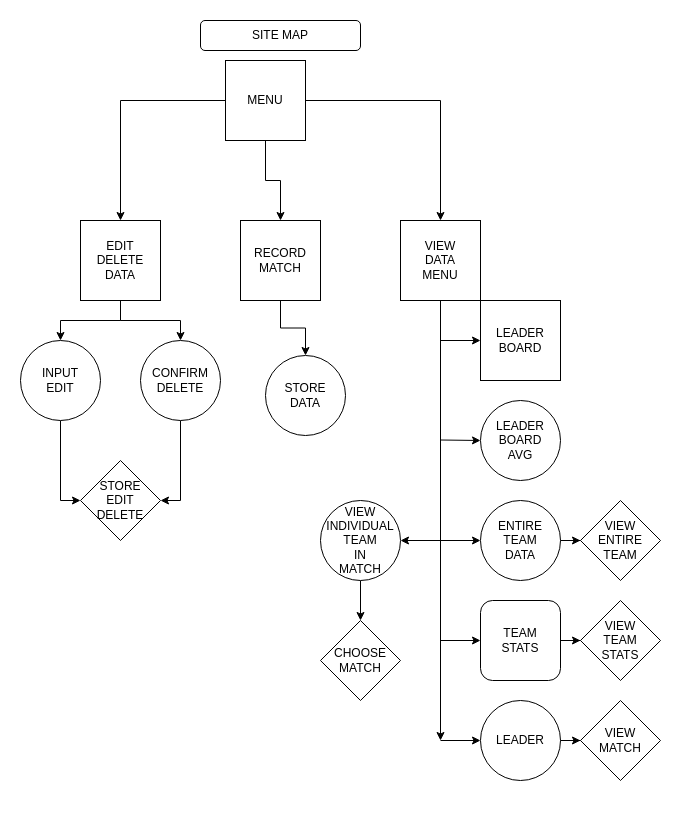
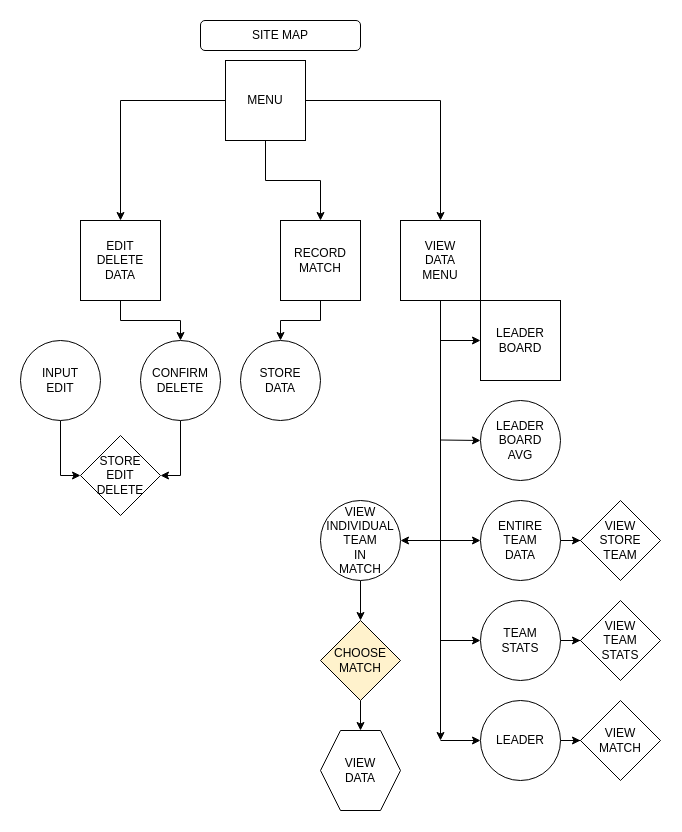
node "RECORD MATCH": moved (281, 261) -> (321, 261)
edge "EDIT DELETE DATA" -> "INPUT EDIT": removed
node "STORE DATA": moved (306, 396) -> (281, 381)
node "STORE EDIT DELETE": moved (121, 501) -> (121, 476)
node "VIEW ENTIRE TEAM": label "VIEW ENTIRE TEAM" -> "VIEW STORE TEAM"
node "TEAM STATS": shape rounded rectangle -> ellipse
node "CHOOSE MATCH": fillcolor #ffffff -> #fff2cc
edge "CHOOSE MATCH" -> "VIEW DATA": added
node "VIEW DATA": added
